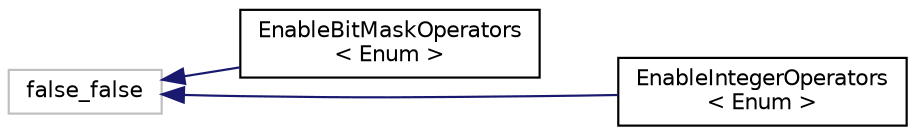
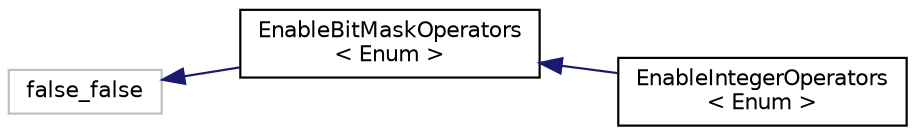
edge "EnableIntegerOperators < Enum >" -> "false_false": now "EnableIntegerOperators < Enum >" -> "EnableBitMaskOperators < Enum >"
